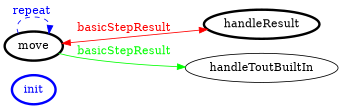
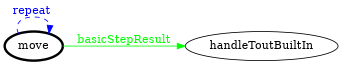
node "handleResult": removed
node "init": removed
